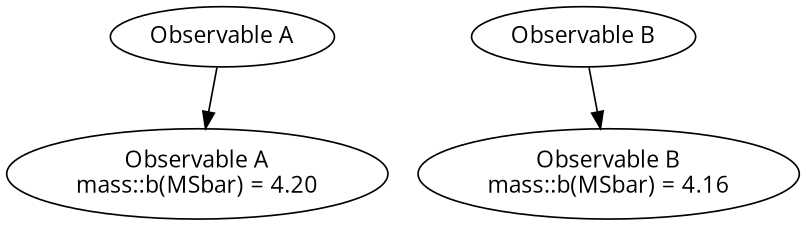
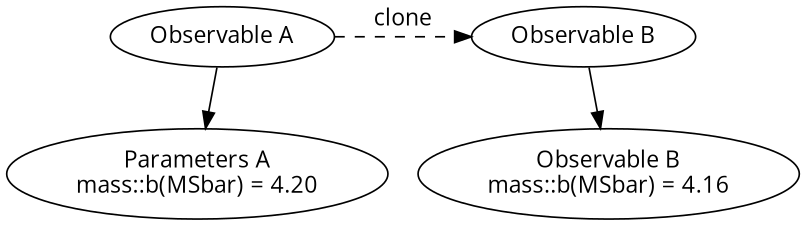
edge "Observable A" -> "Observable B": added, label "clone"
node "Observable A mass::b(MSbar) = 4.20": label "Observable A mass::b(MSbar) = 4.20" -> "Parameters A mass::b(MSbar) = 4.20"
